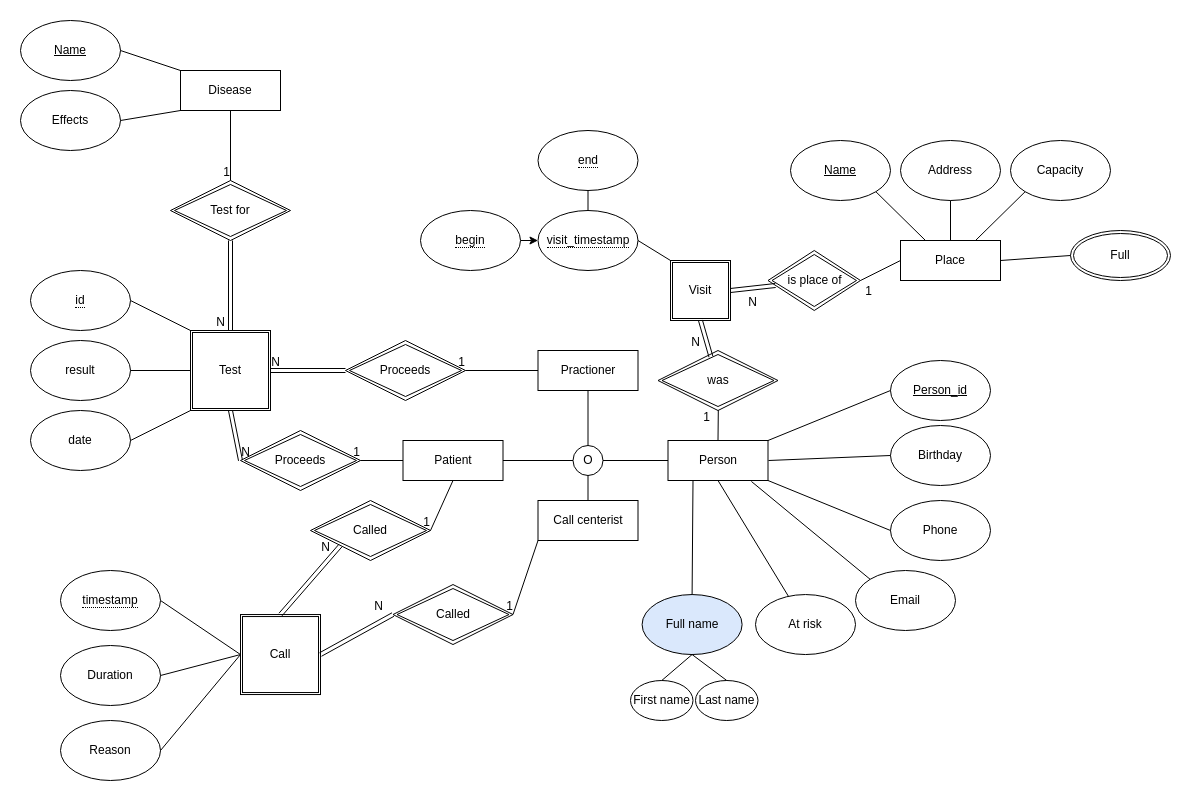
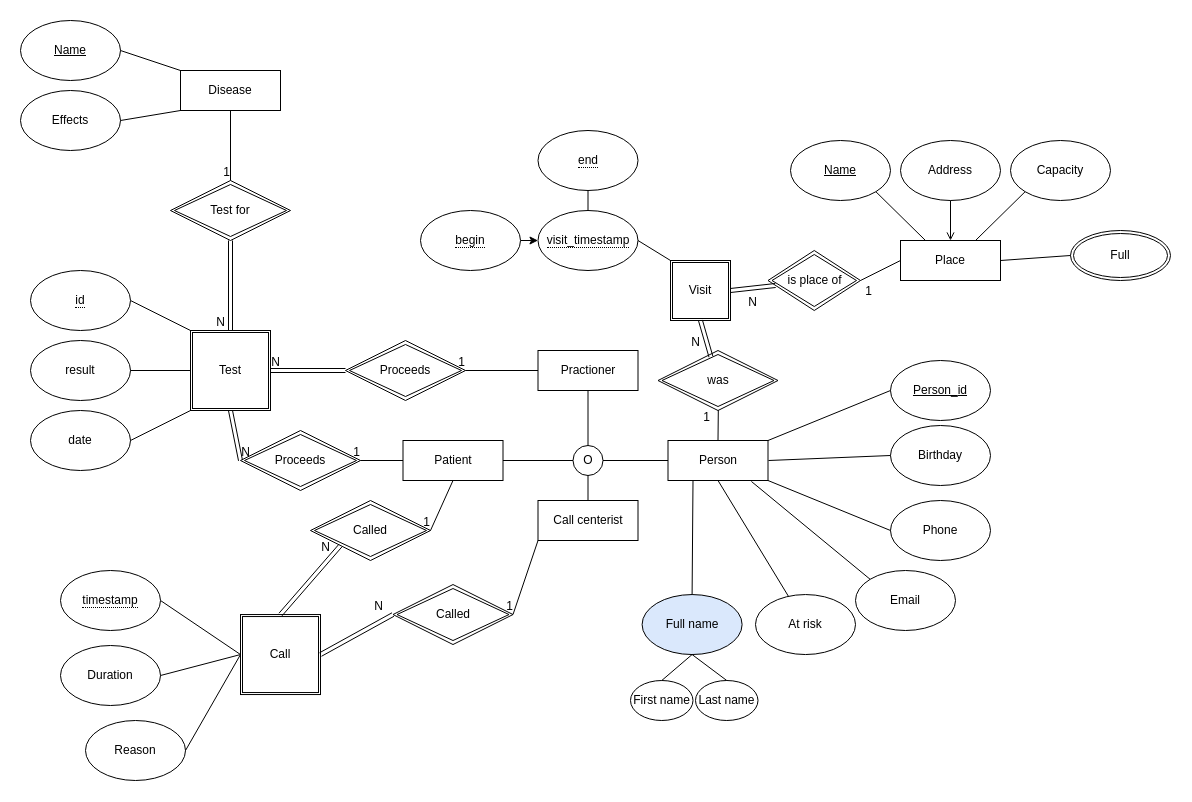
edge "Address" -- "Place": arrowhead none -> open
node "Reason": moved (111, 751) -> (136, 751)
